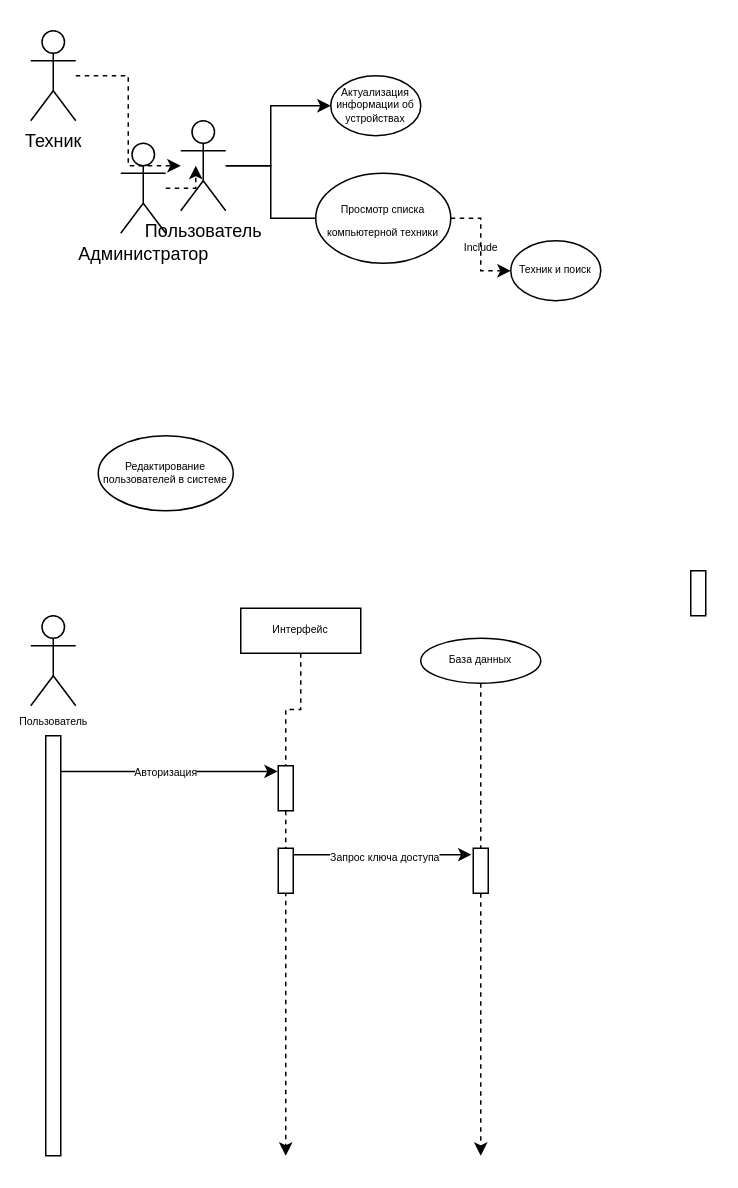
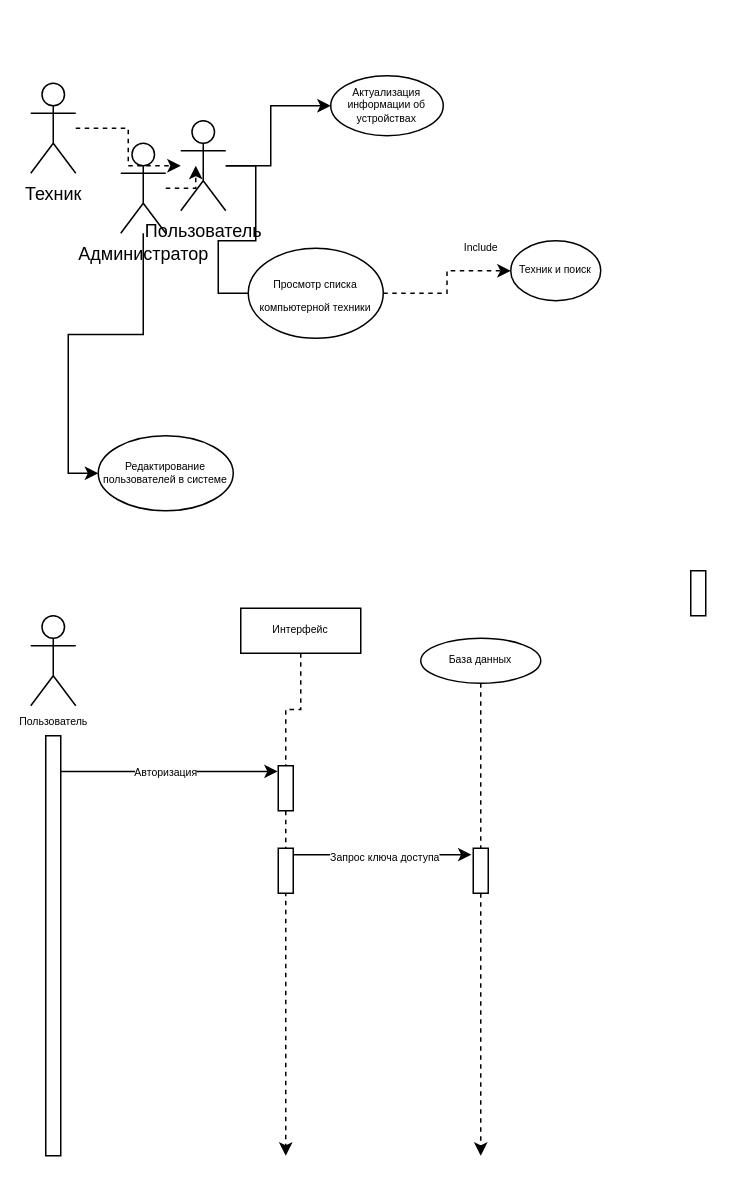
node "Техник": moved (53, 76) -> (53, 128)
node "Актуализация информации об устройствах": size 90x60 -> 113x60
node "Просмотр списка компьютерной техники": moved (383, 218) -> (316, 293)
edge "Администратор" -> "Редактирование пользователей в системе": added
